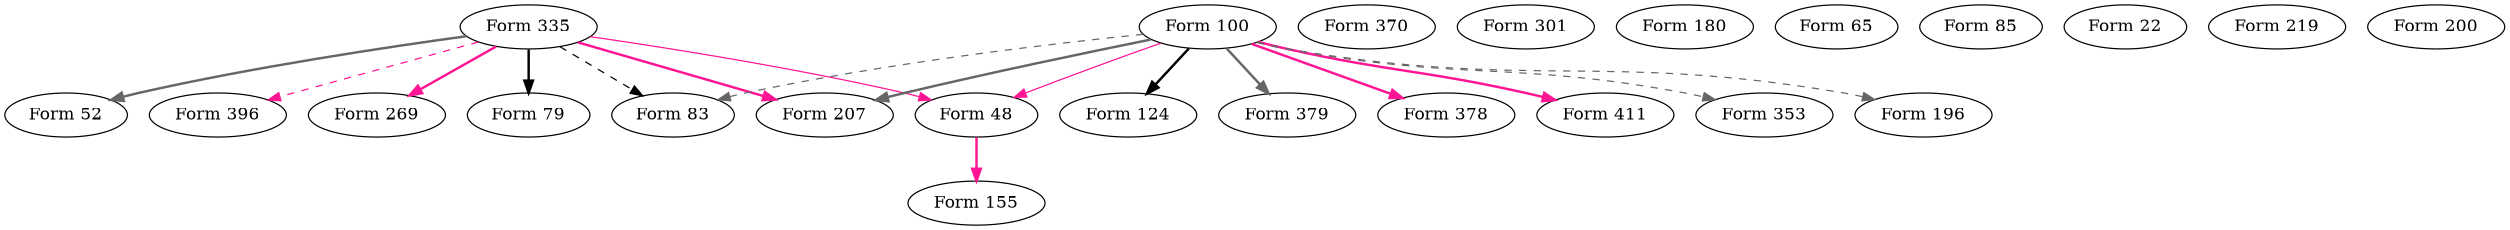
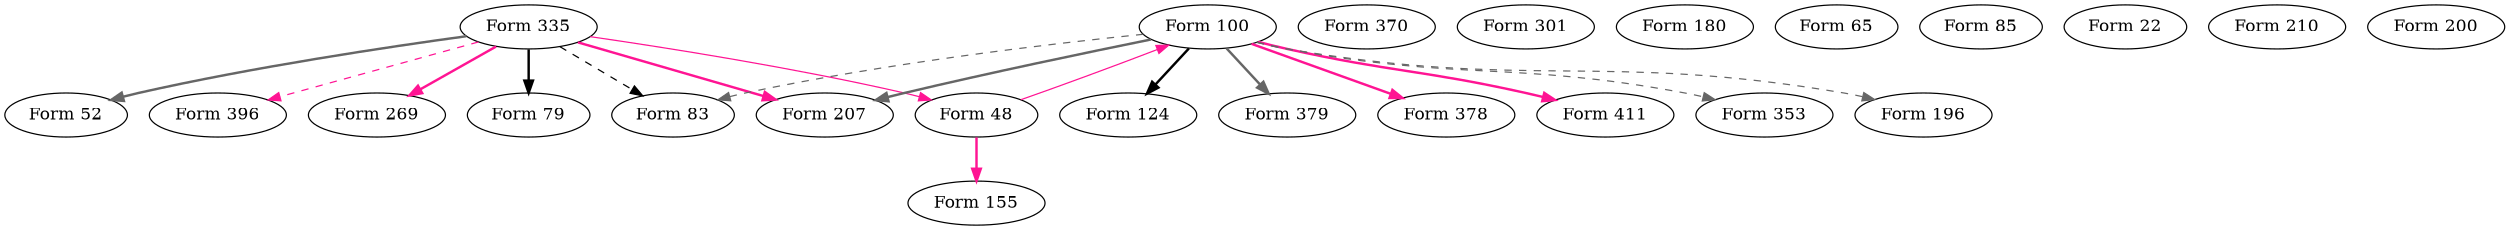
node "Form 219": label "Form 219" -> "Form 210"
edge "Form 100" -> "Form 48": reversed
